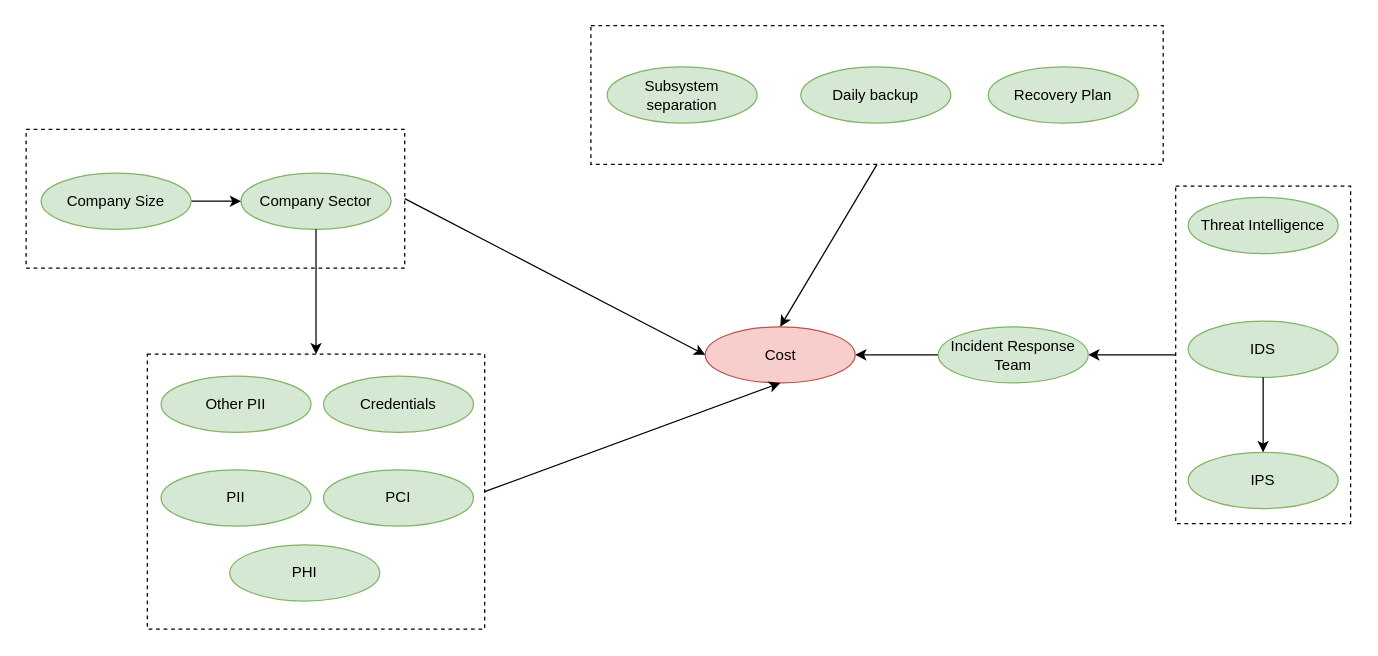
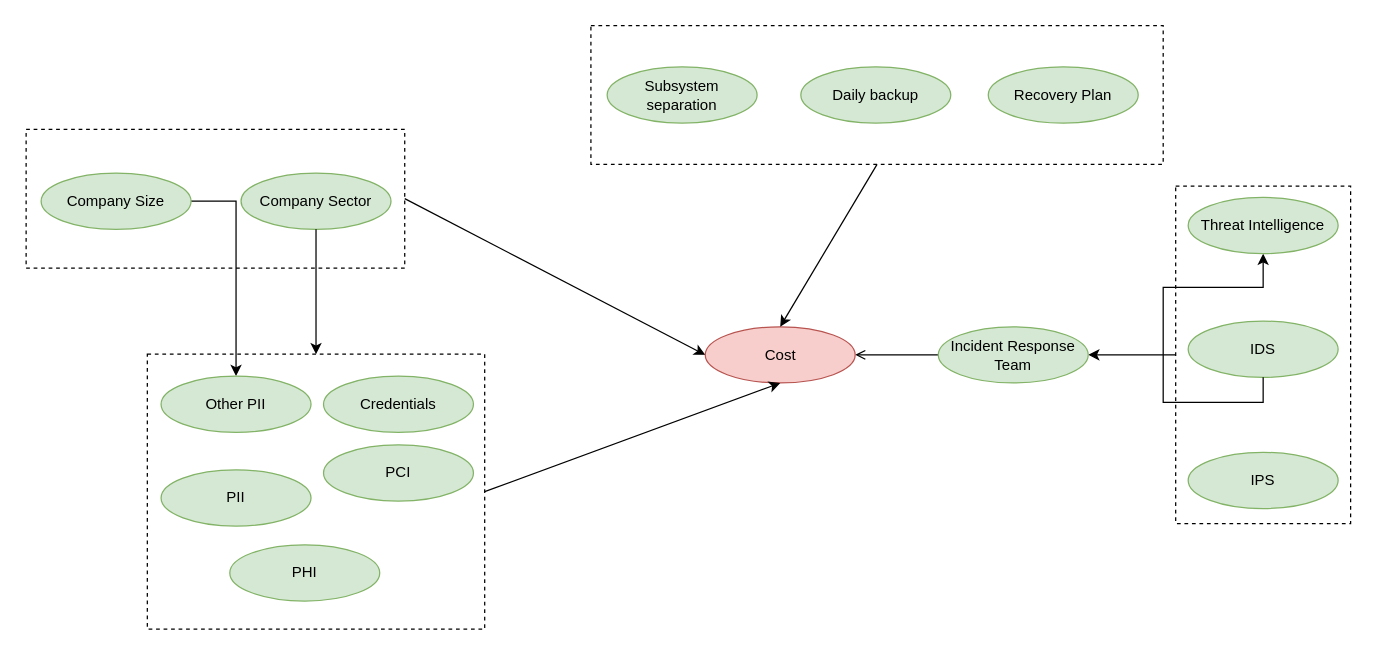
edge "Company Size" -> "Company Sector": now "Company Size" -> "Other PII"
edge "Incident Response Team" -> "Cost": arrowhead classic -> open
edge "IDS" -> "IPS": now "IDS" -> "Threat Intelligence"
node "PCI": moved (398, 498) -> (398, 473)
